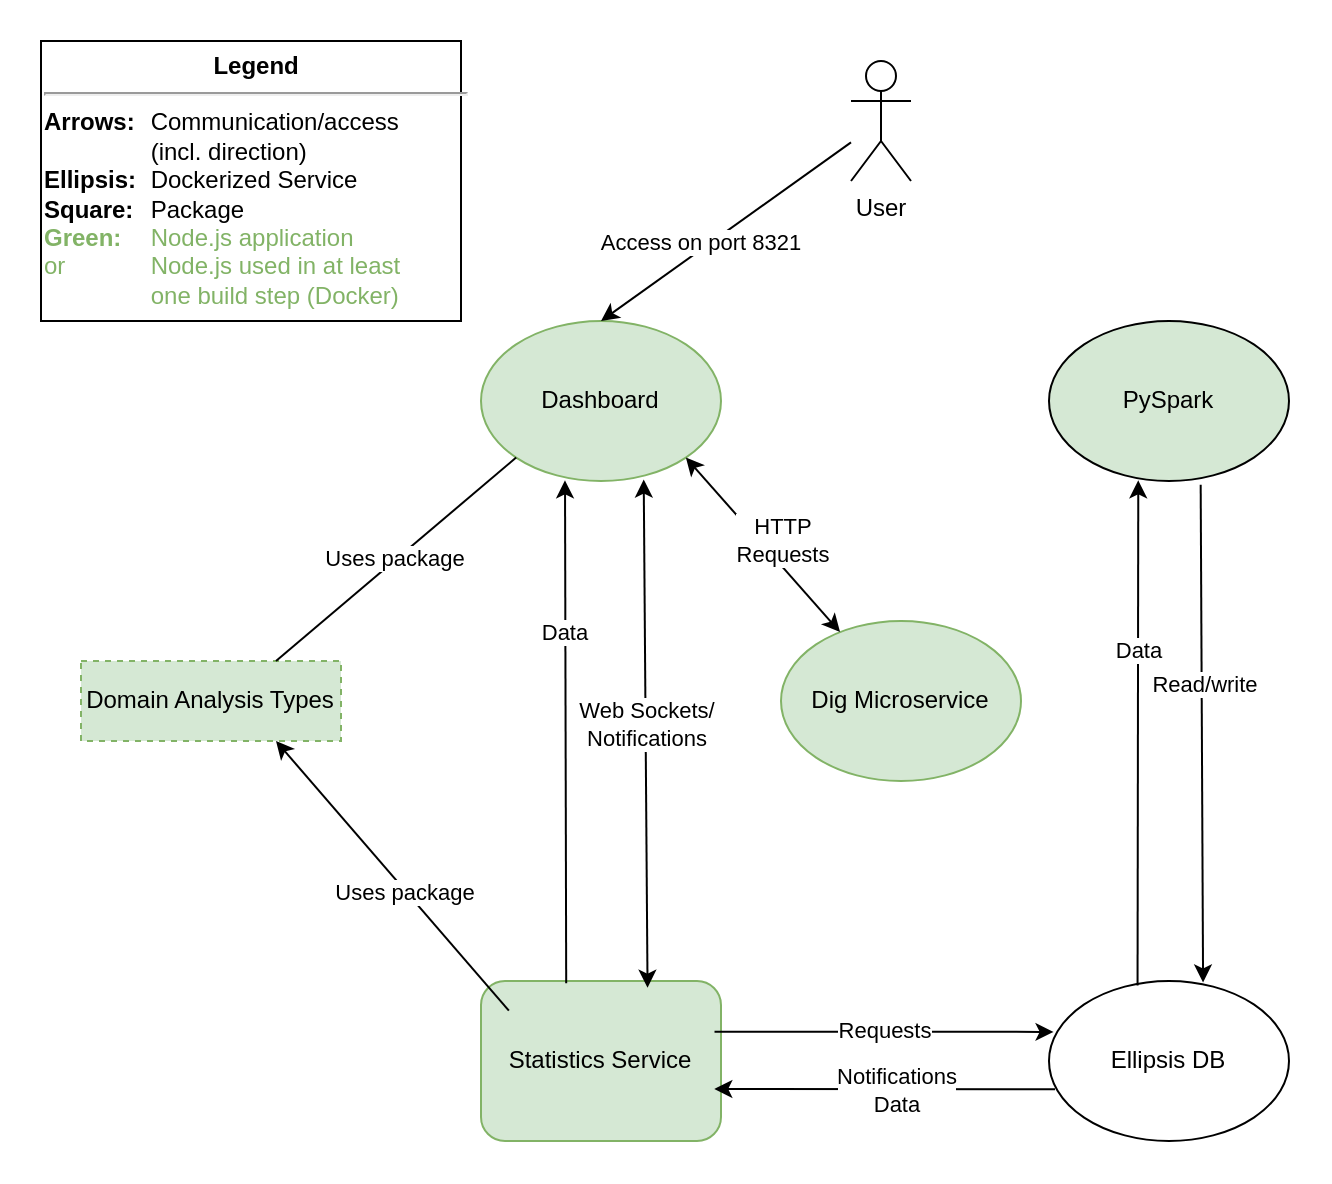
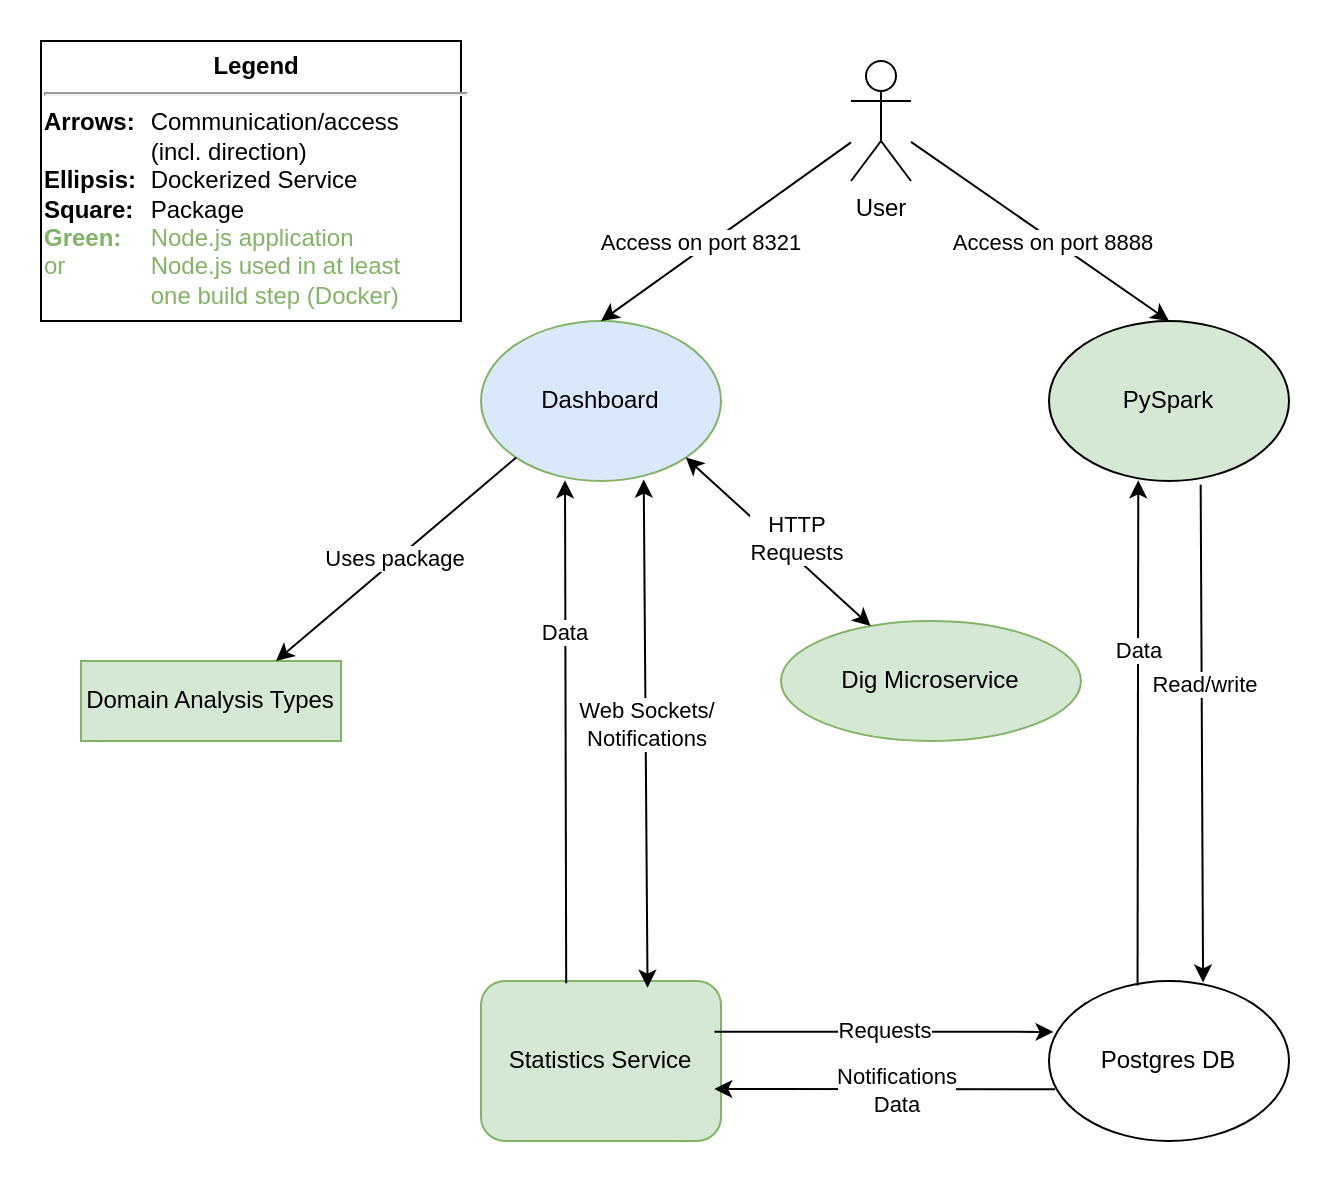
edge "User" -> "PySpark": added, label "Access on port 8888"
node "Dashboard": fillcolor #d5e8d4 -> #dae8fc
edge "Dashboard" -- "Domain Analysis Types": arrowhead none -> classic
node "Domain Analysis Types": style dashed -> solid
node "Dig Microservice": size 240x160 -> 300x120
edge "Statistics Service" -> "Domain Analysis Types": removed, label "Uses package"
node "Ellipsis DB": label "Ellipsis DB" -> "Postgres DB"
